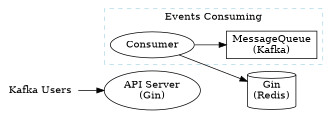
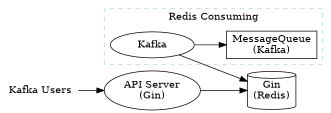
cluster "Events Consuming": label "Events Consuming" -> "Redis Consuming"
node "Consumer": label "Consumer" -> "Kafka"
edge "API Server (Gin)" -> "Gin (Redis)": added
